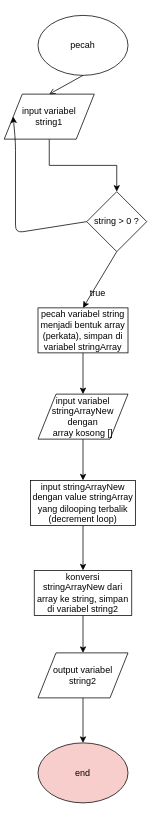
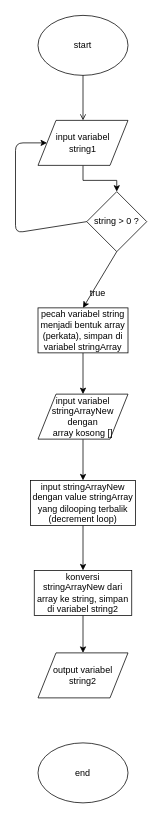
node "pecah": label "pecah" -> "start"
node "input variabel string1": moved (49, 117) -> (83, 143)
edge "output variabel string2" -> "end": removed
node "end": fillcolor #f8cecc -> #ffffff
